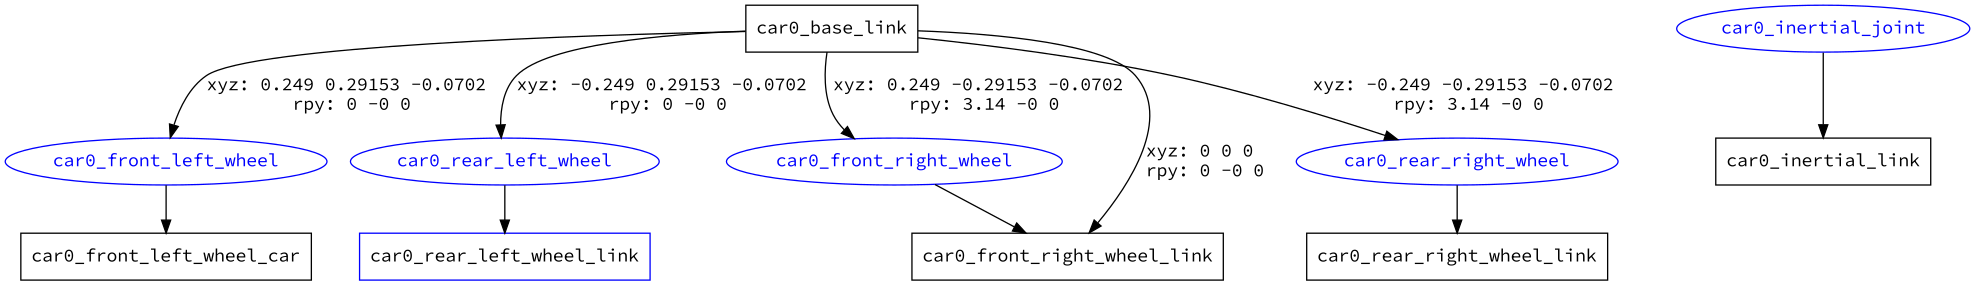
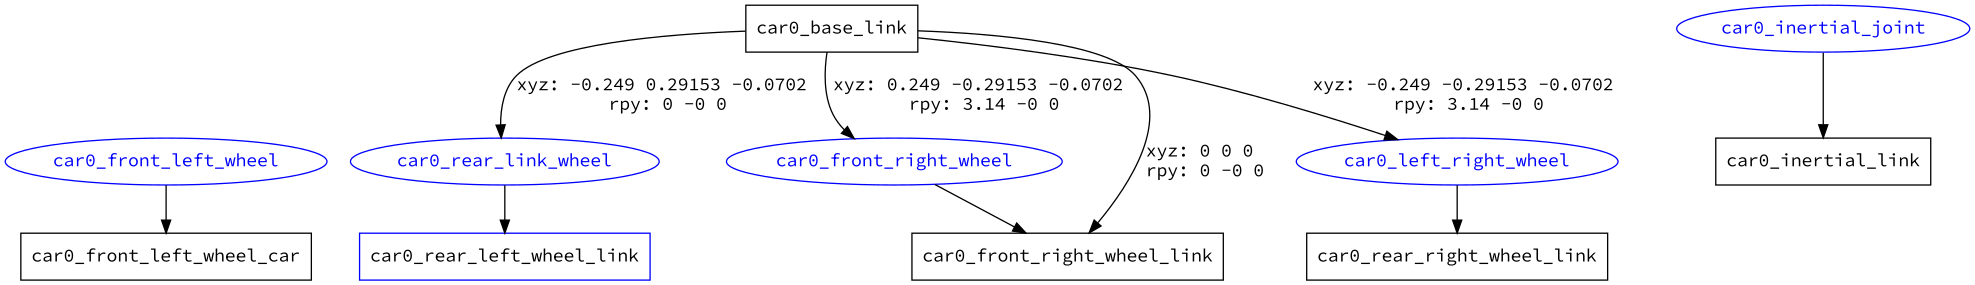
edge "car0_base_link" -> "car0_front_left_wheel": removed, label "xyz: 0.249 0.29153 -0.0702 rpy: 0 -0 0"
node "car0_rear_left_wheel": label "car0_rear_left_wheel" -> "car0_rear_link_wheel"
node "car0_rear_right_wheel": label "car0_rear_right_wheel" -> "car0_left_right_wheel"
